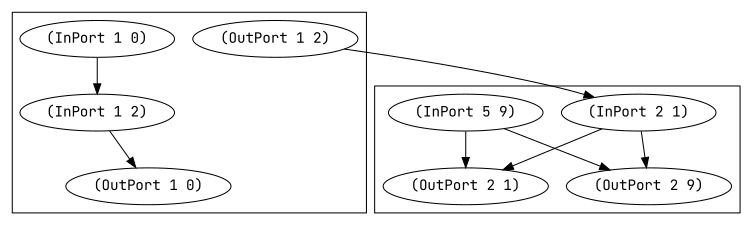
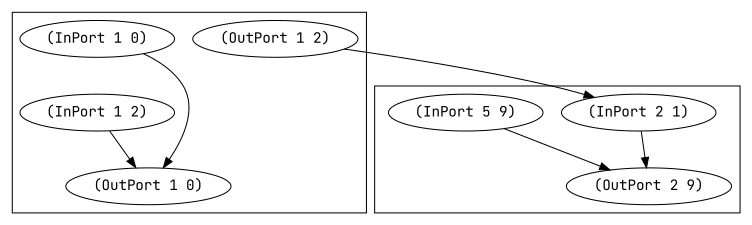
edge "(InPort 1 0)" -> "(InPort 1 2)": now "(InPort 1 0)" -> "(OutPort 1 0)"
node "(OutPort 2 1)": removed
